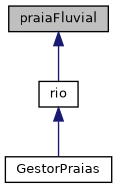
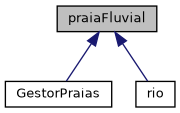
edge "GestorPraias" -> "rio": now "GestorPraias" -> "praiaFluvial"
